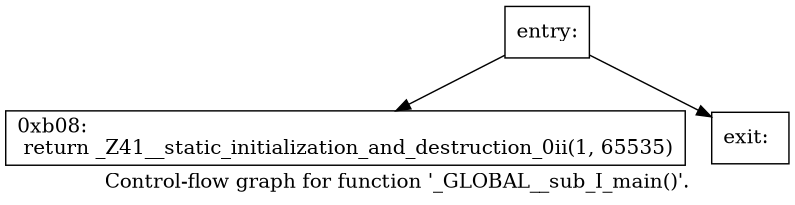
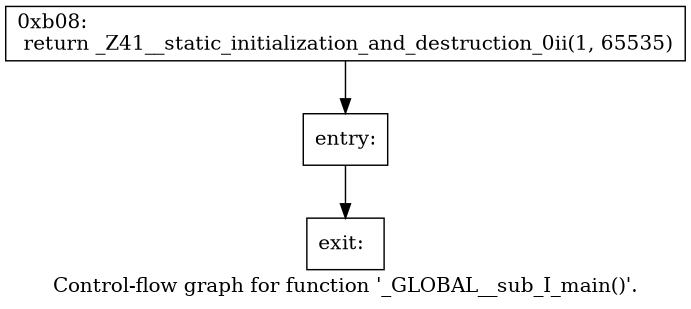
edge "entry:" -> "0xb08:": reversed
